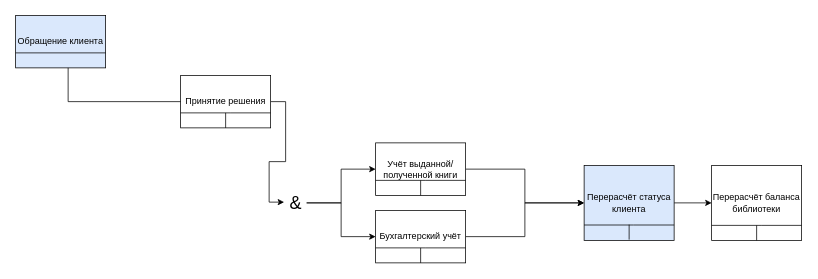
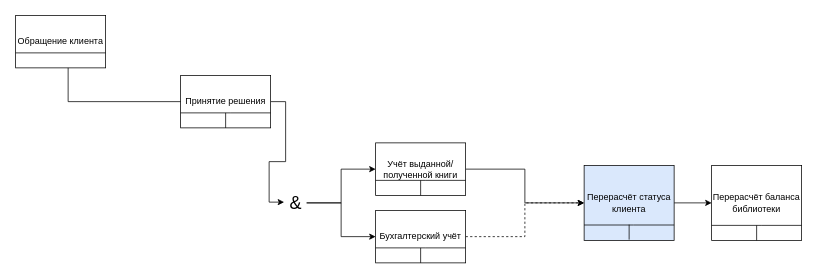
node "Обращение клиента": fillcolor #dae8fc -> #ffffff
edge "Бухгалтерский учёт" -> "Перерасчёт статуса клиента": style solid -> dashed
